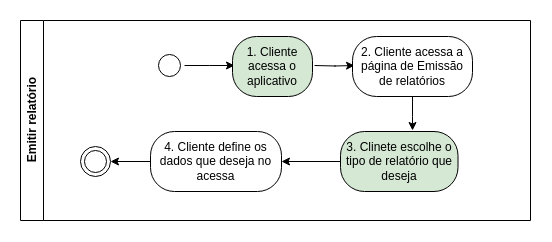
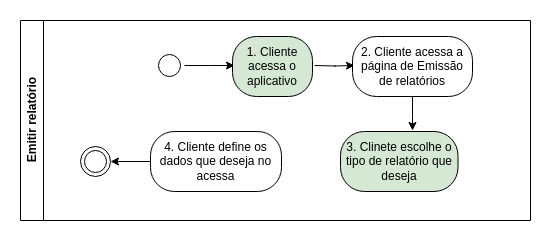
edge "3. Clinete escolhe o tipo de relatório que deseja" -> "4. Cliente define os dados que deseja no acessa": removed
